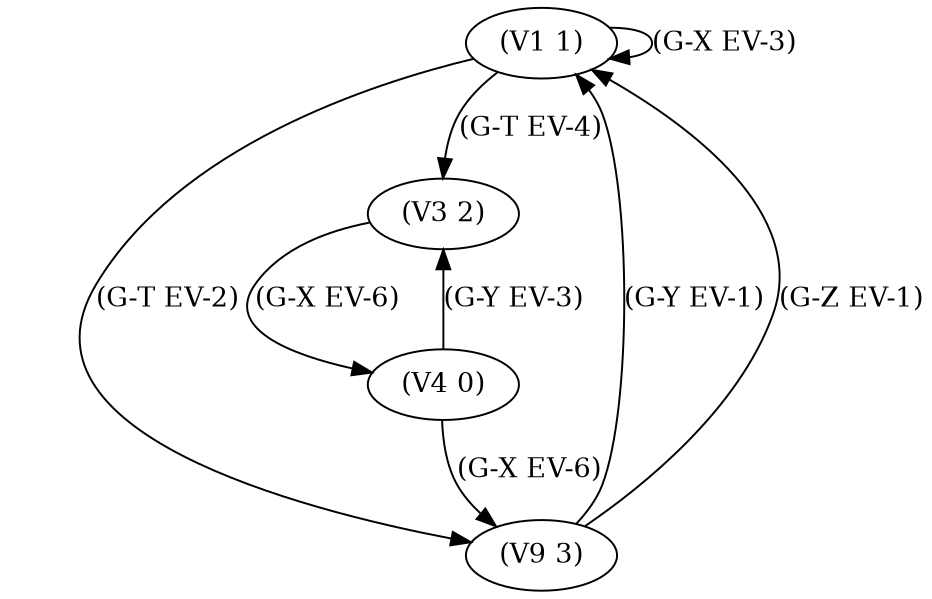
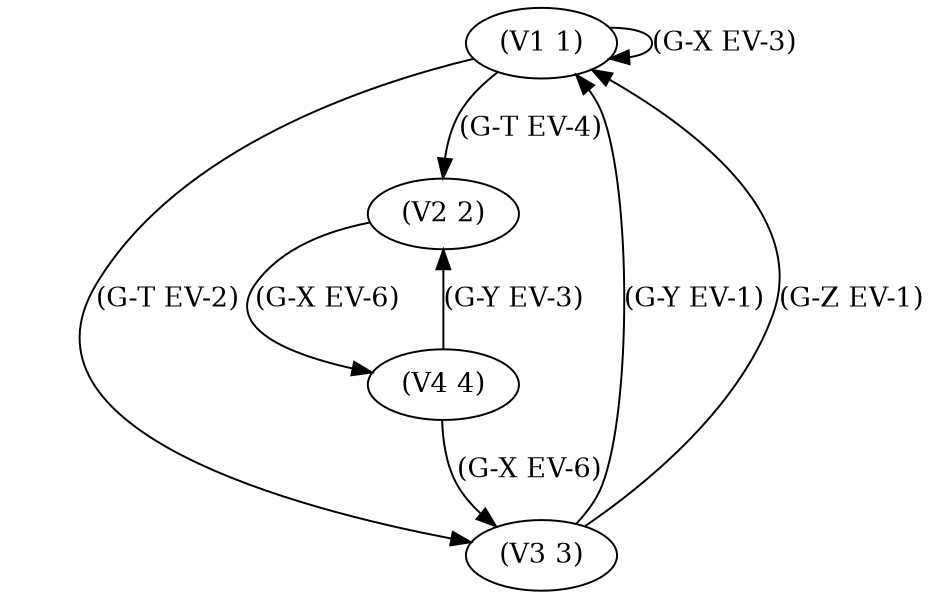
node "(V3 2)": label "(V3 2)" -> "(V2 2)"
node "(V4 0)": label "(V4 0)" -> "(V4 4)"
node "(V9 3)": label "(V9 3)" -> "(V3 3)"
